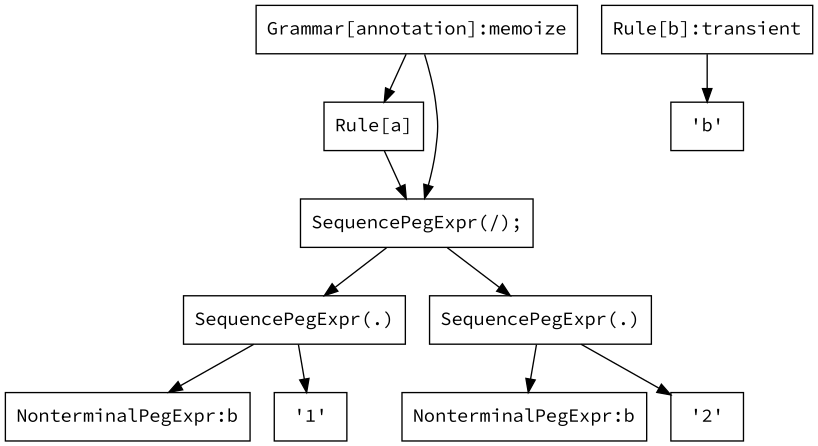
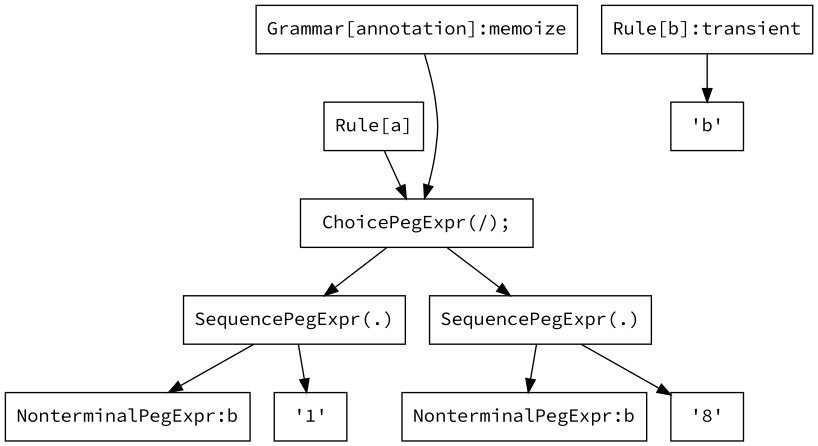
edge "Grammar[annotation]:memoize" -> "Rule[a]": removed
node "SequencePegExpr(/);": label "SequencePegExpr(/);" -> "ChoicePegExpr(/);"
node "'2'": label "'2'" -> "'8'"
